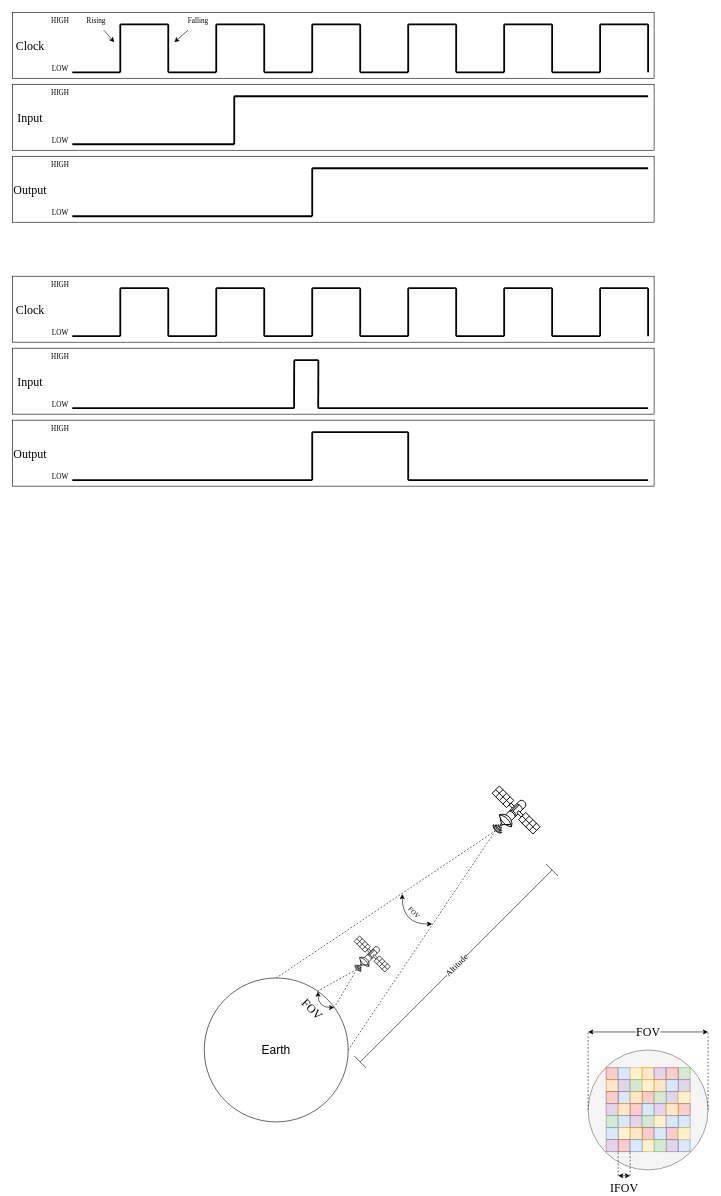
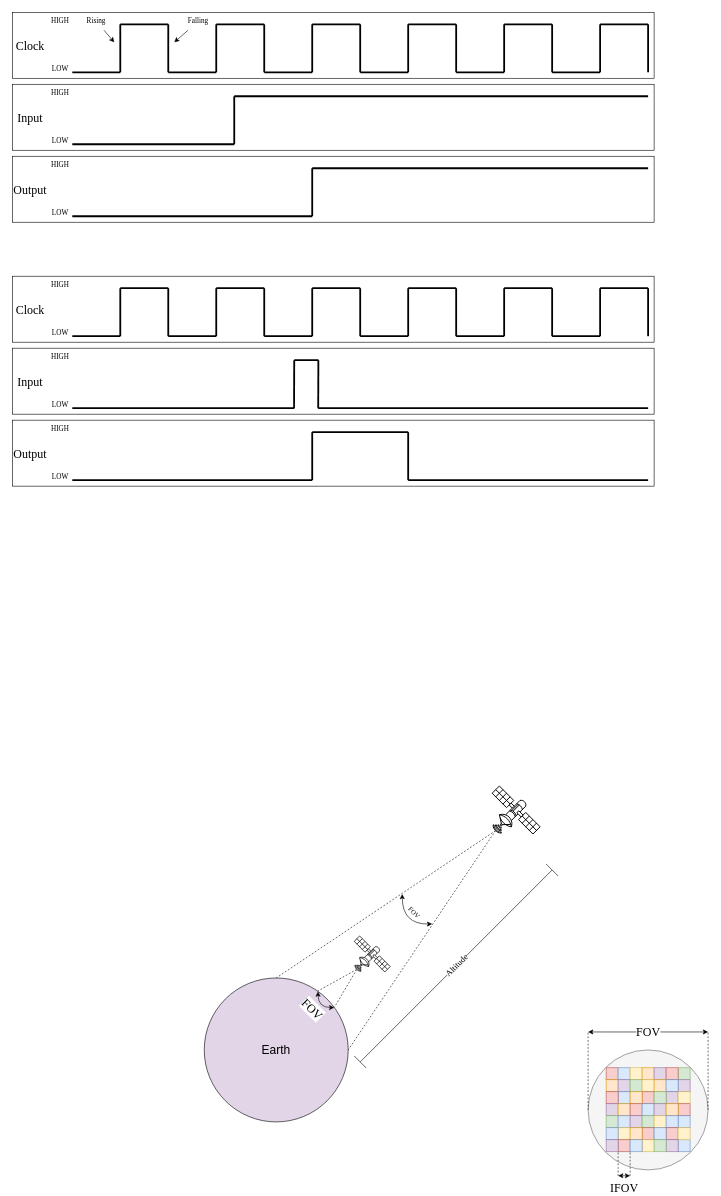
node "Earth": fillcolor #ffffff -> #e1d5e7
